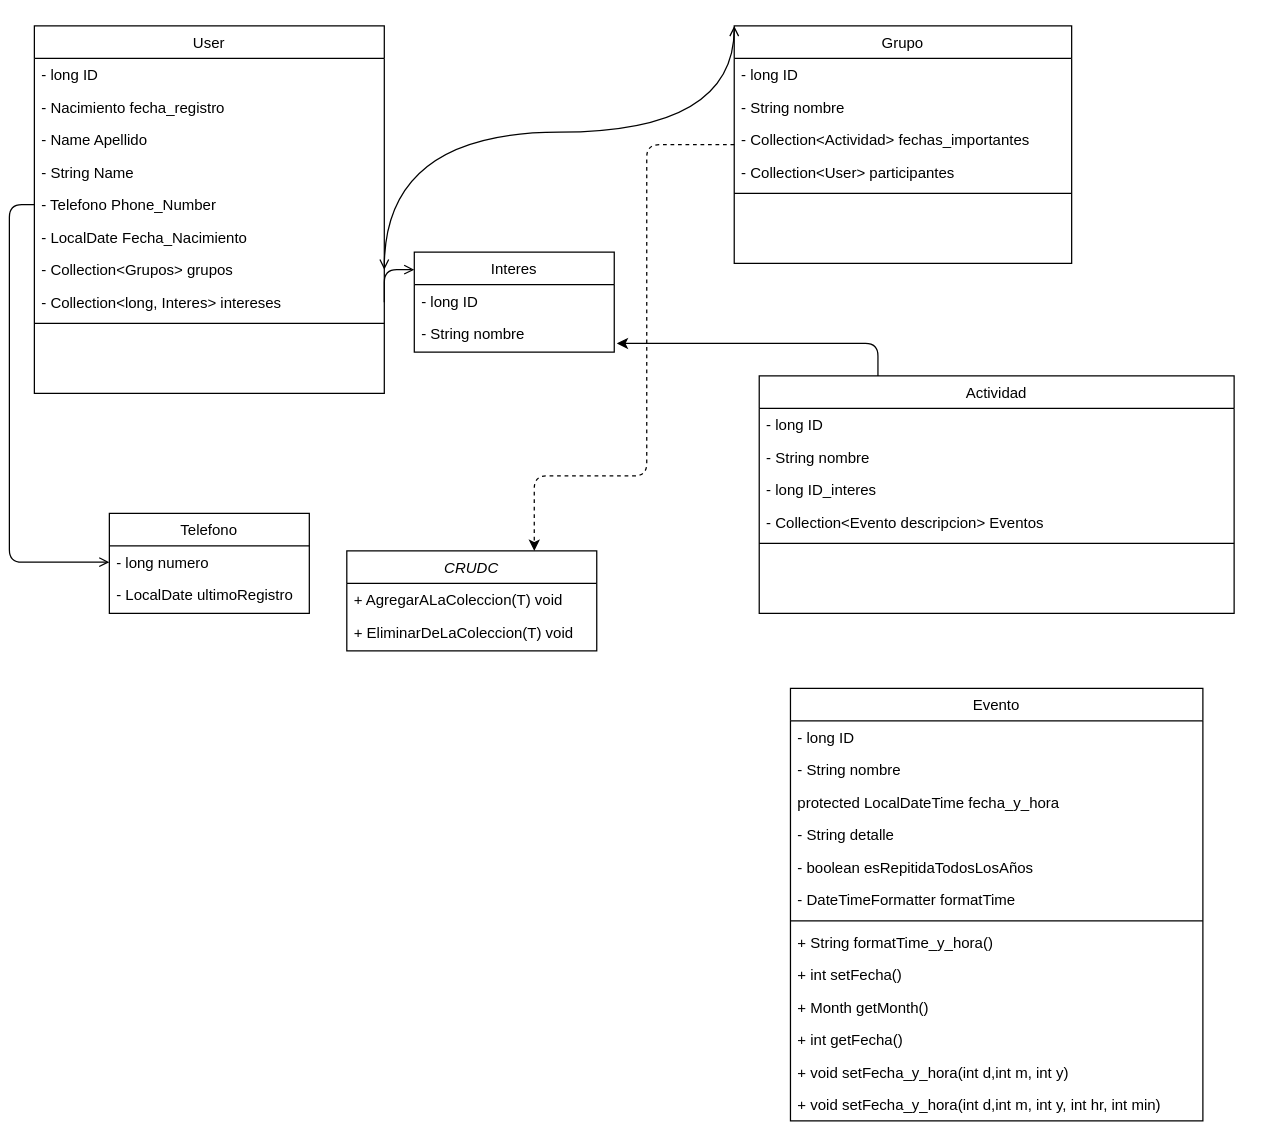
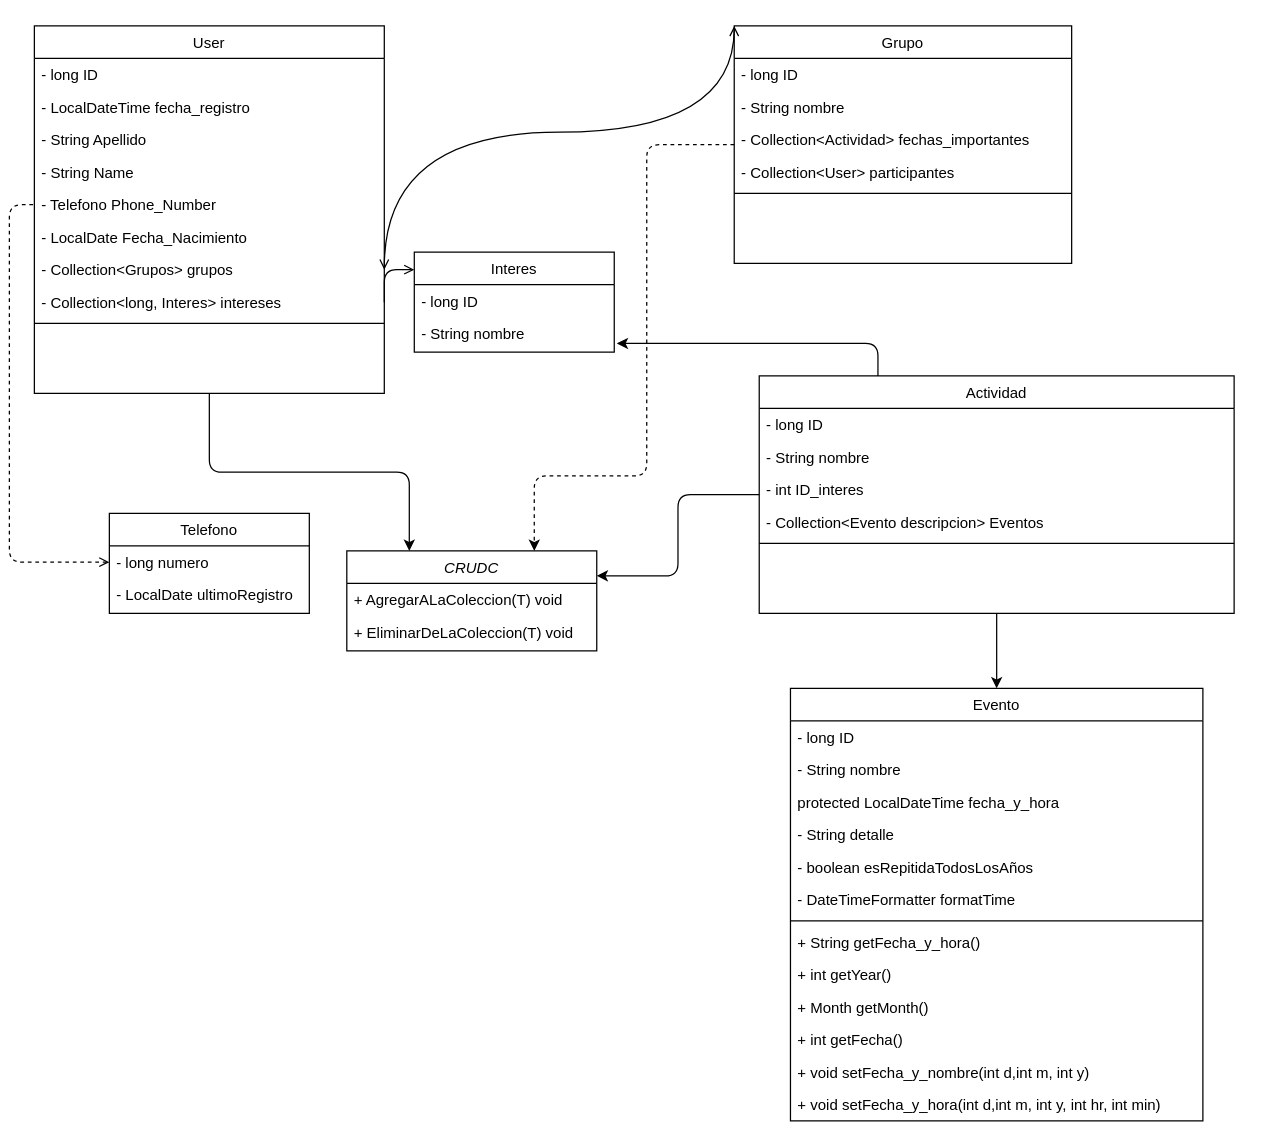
node "- Nacimiento fecha_registro": label "- Nacimiento fecha_registro" -> "- LocalDateTime fecha_registro"
node "- Name Apellido": label "- Name Apellido" -> "- String Apellido"
edge "- Telefono Phone_Number" -> "- long numero": style solid -> dashed
edge "User" -> "CRUDC": added
node "- long ID_interes": label "- long ID_interes" -> "- int ID_interes"
edge "Actividad" -> "CRUDC": added
edge "Actividad" -> "Evento": added
node "+ String formatTime_y_hora()": label "+ String formatTime_y_hora()" -> "+ String getFecha_y_hora()"
node "+ int setFecha()": label "+ int setFecha()" -> "+ int getYear()"
node "+ void setFecha_y_hora(int d,int m, int y)": label "+ void setFecha_y_hora(int d,int m, int y)" -> "+ void setFecha_y_nombre(int d,int m, int y)"
